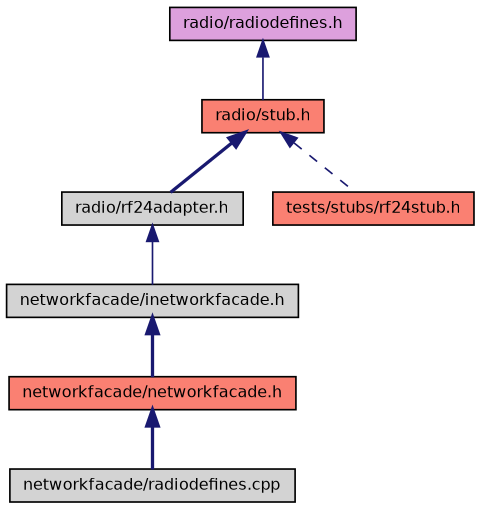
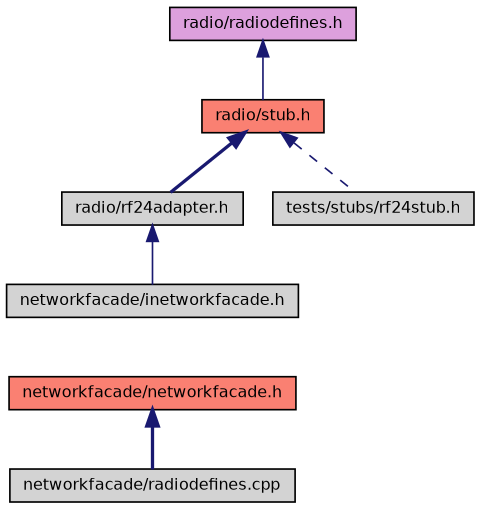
node "tests/stubs/rf24stub.h": fillcolor salmon -> lightgrey
edge "networkfacade/networkfacade.h" -> "networkfacade/inetworkfacade.h": removed
